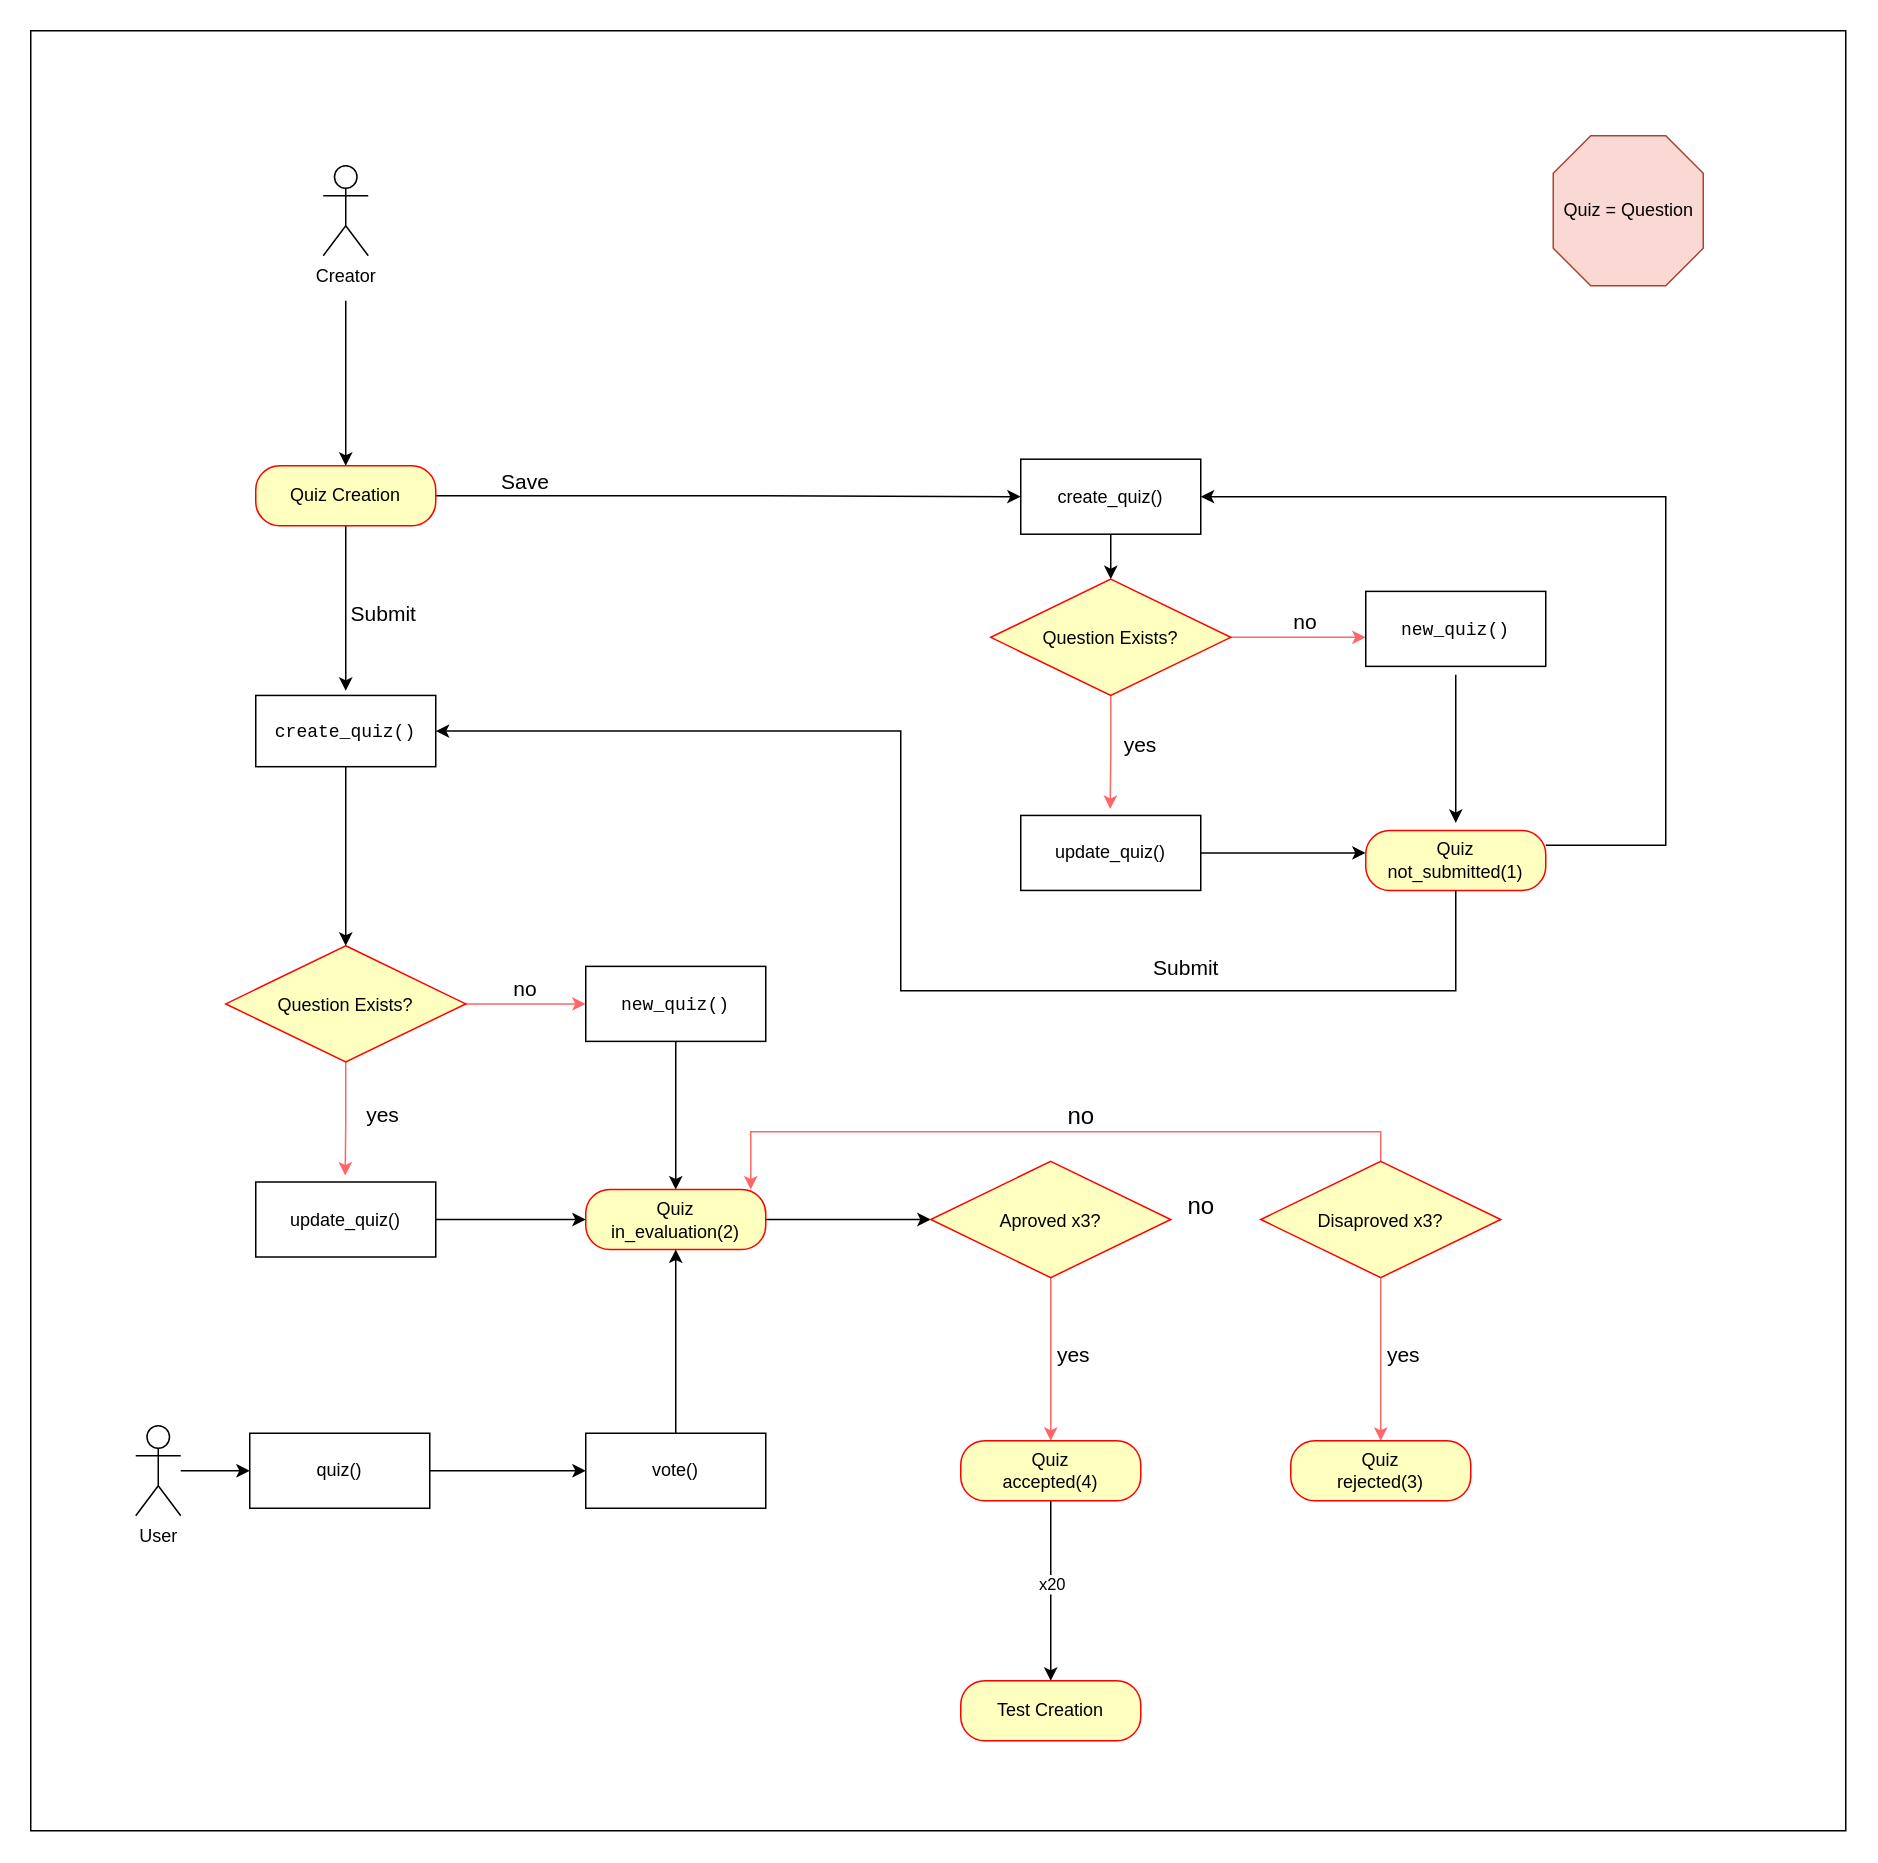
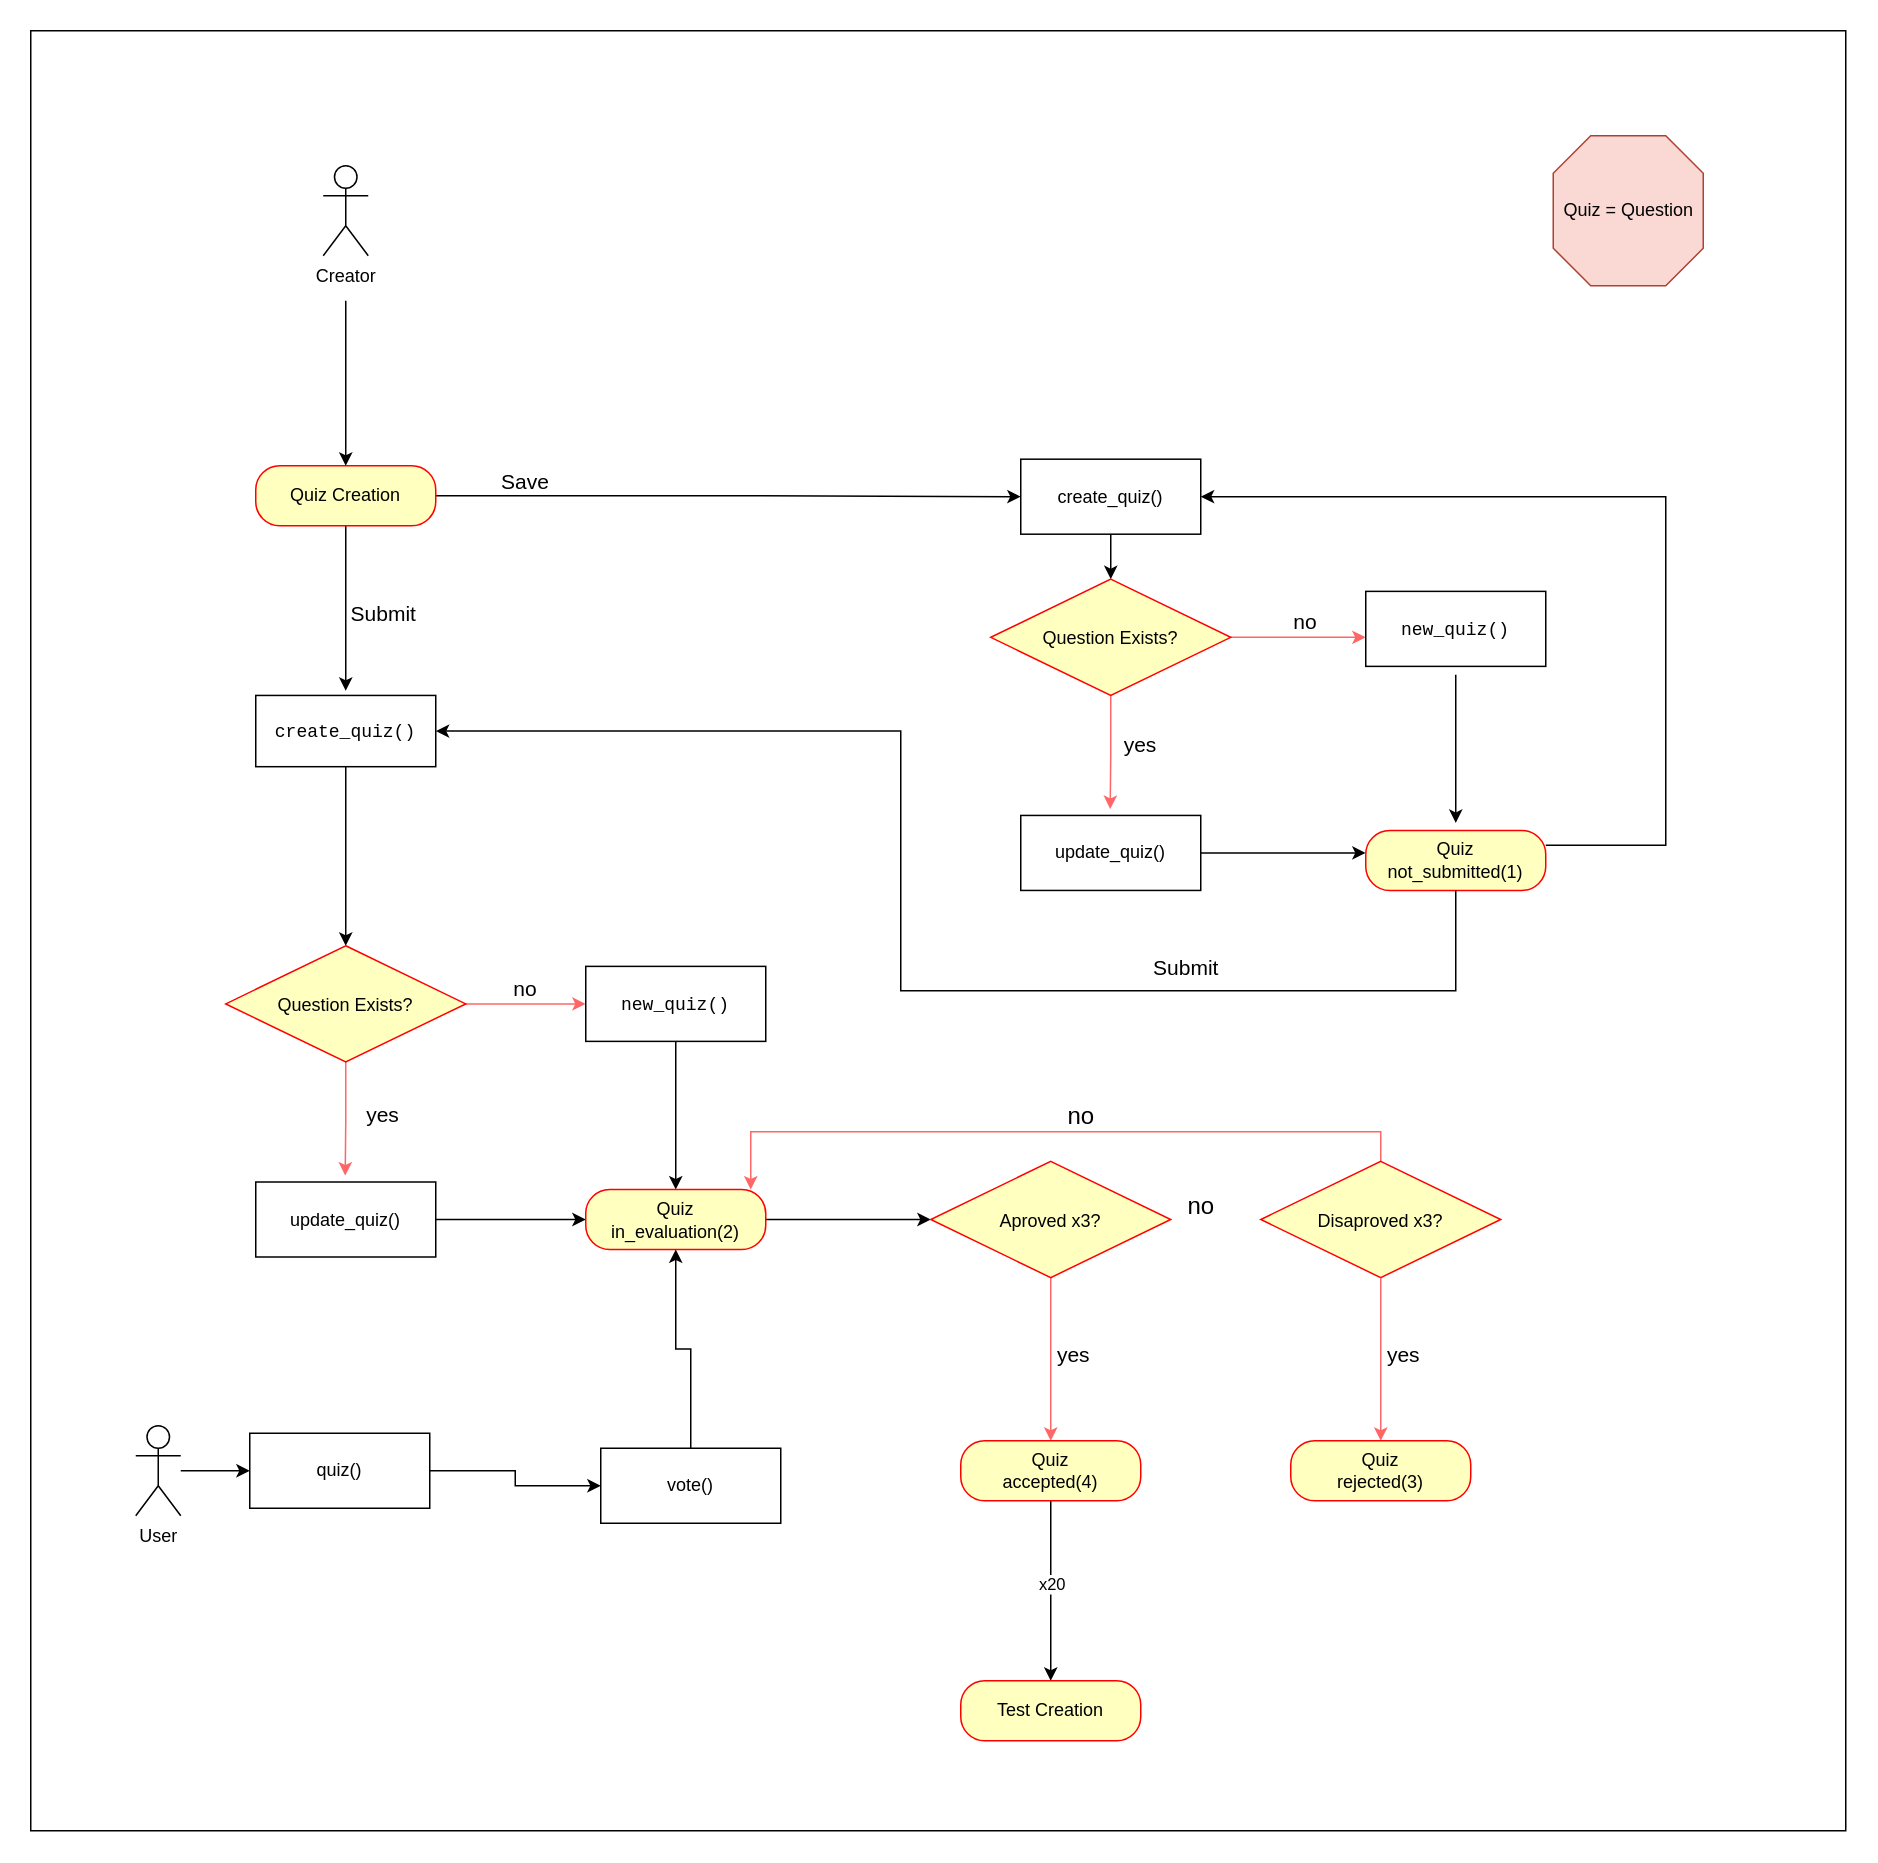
node "vote()": moved (676, 1471) -> (691, 1486)
